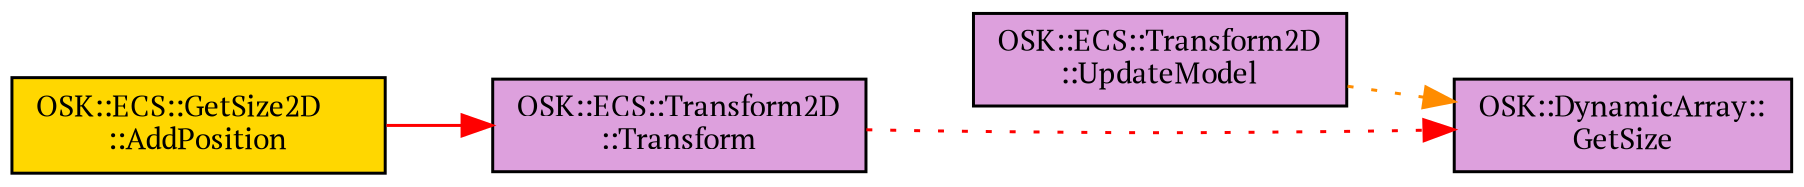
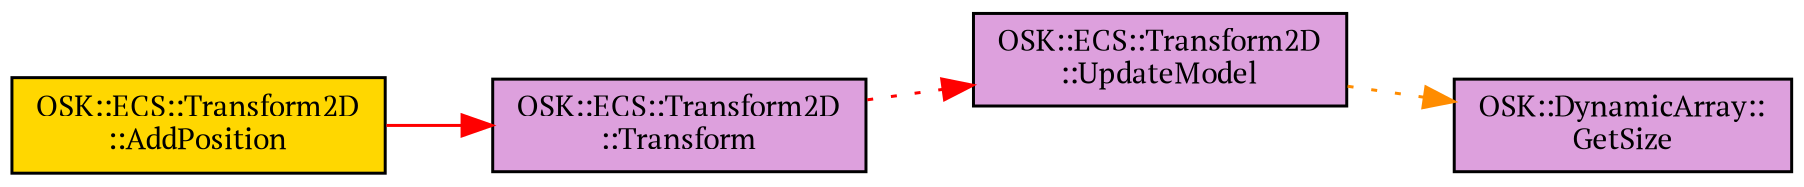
node "OSK::ECS::GetSize2D ::AddPosition": label "OSK::ECS::GetSize2D ::AddPosition" -> "OSK::ECS::Transform2D ::AddPosition"
edge "OSK::ECS::Transform2D ::Transform" -> "OSK::DynamicArray:: GetSize": now "OSK::ECS::Transform2D ::Transform" -> "OSK::ECS::Transform2D ::UpdateModel"
